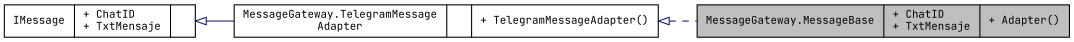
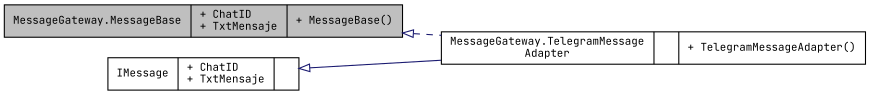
edge "MessageGateway.MessageBase" -> "MessageGateway.TelegramMessage": reversed
node "MessageGateway.MessageBase": text "+ Adapter()" -> "+ MessageBase()"
